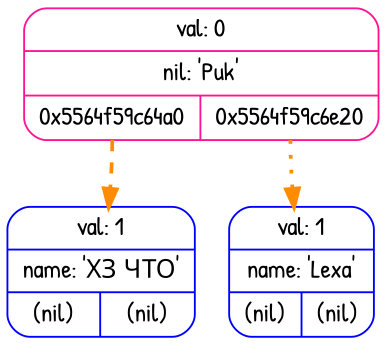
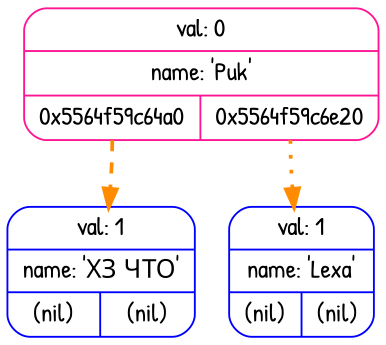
node "val: 0": text "nil: 'Puk'" -> "name: 'Puk'"
